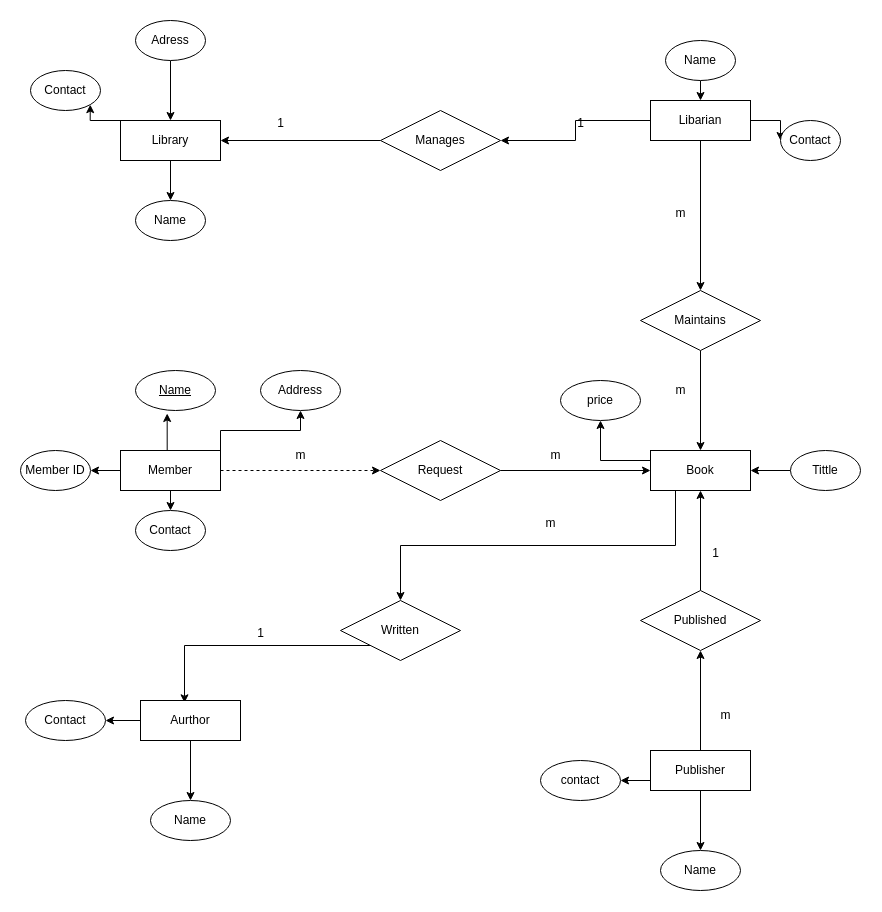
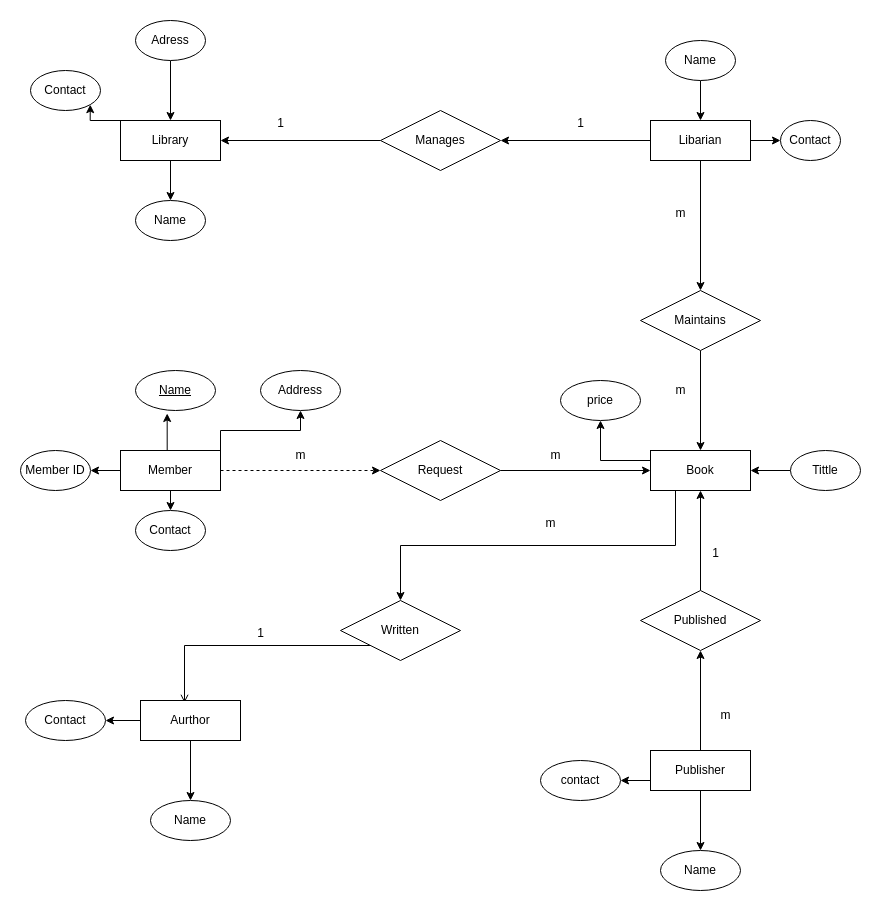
node "Libarian": moved (701, 121) -> (701, 141)
edge "Written" -> "Aurthor": arrowhead classic -> open
